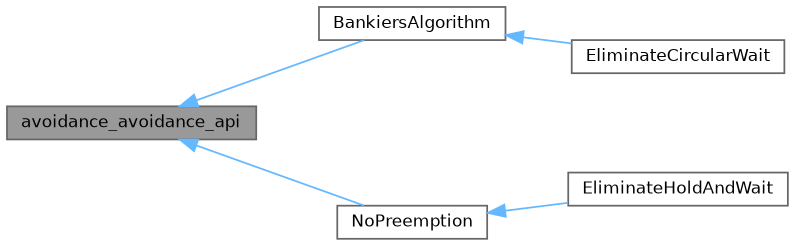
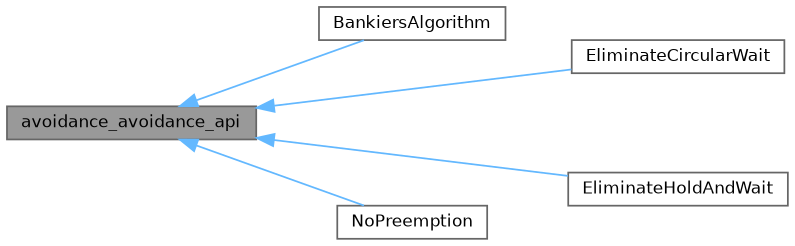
edge "EliminateCircularWait" -> "BankiersAlgorithm": now "EliminateCircularWait" -> "avoidance_avoidance_api"
edge "EliminateHoldAndWait" -> "NoPreemption": now "EliminateHoldAndWait" -> "avoidance_avoidance_api"
